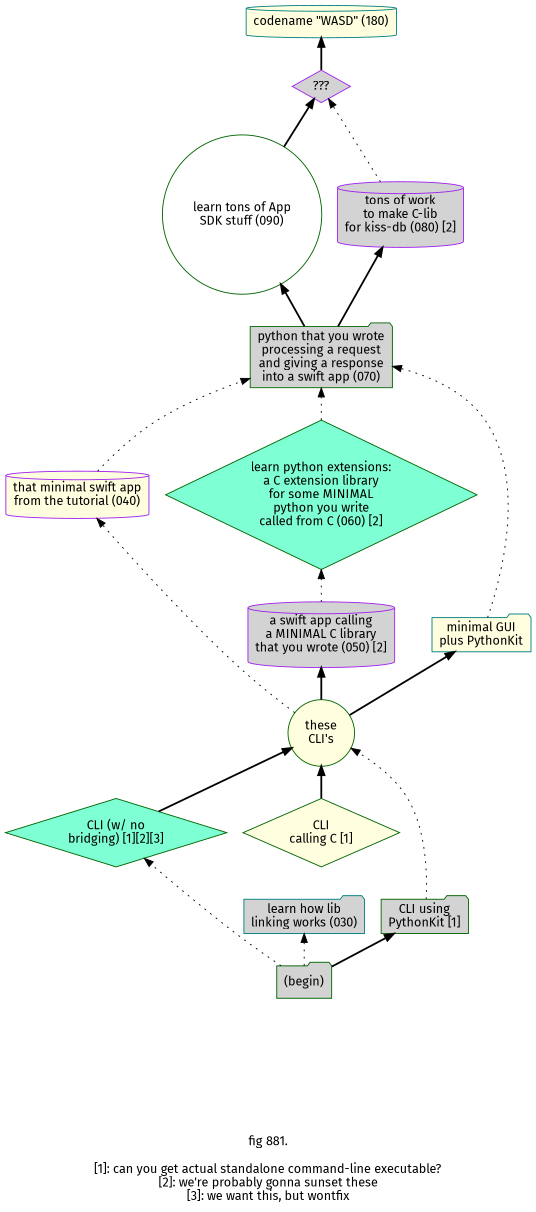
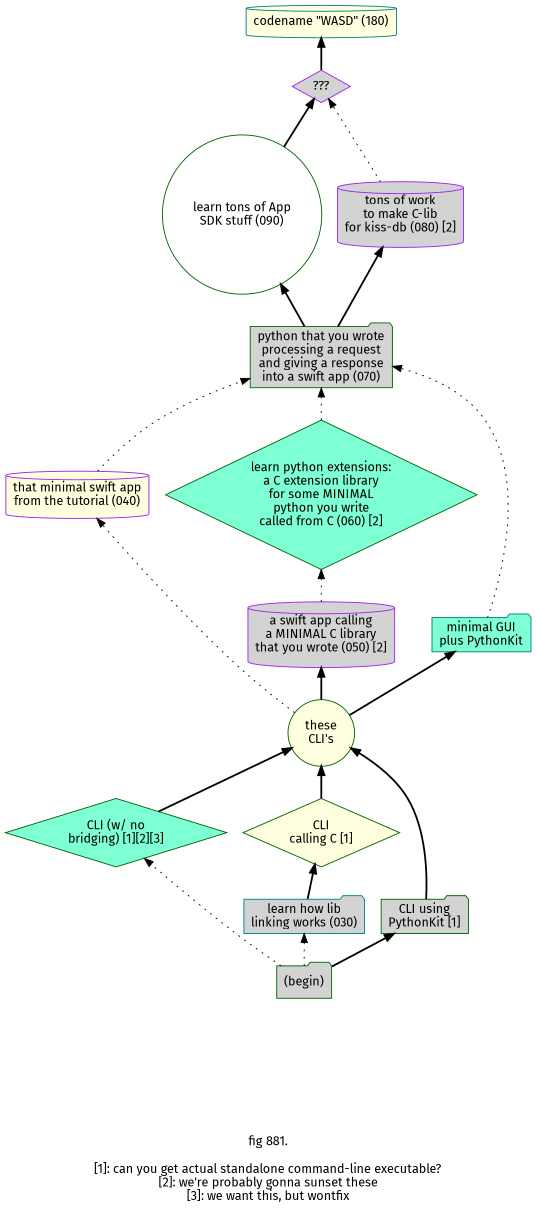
node "minimal GUI plus PythonKit": fillcolor lightyellow -> aquamarine
edge "CLI using PythonKit [1]" -> "these CLI's": style dotted -> bold
edge "learn how lib linking works (030)" -> "CLI calling C [1]": added
